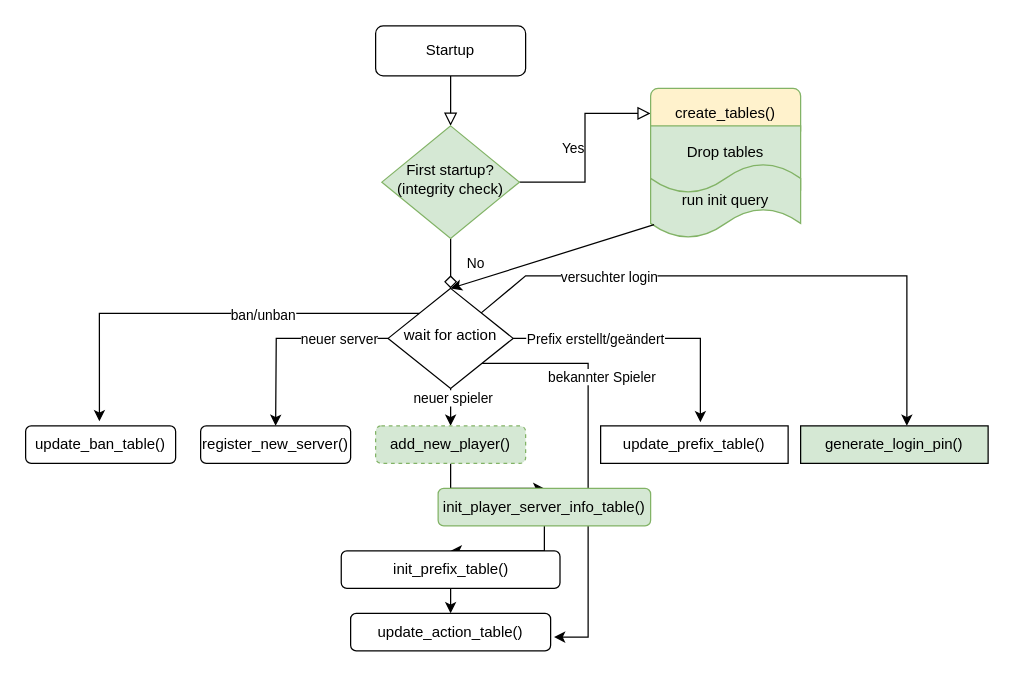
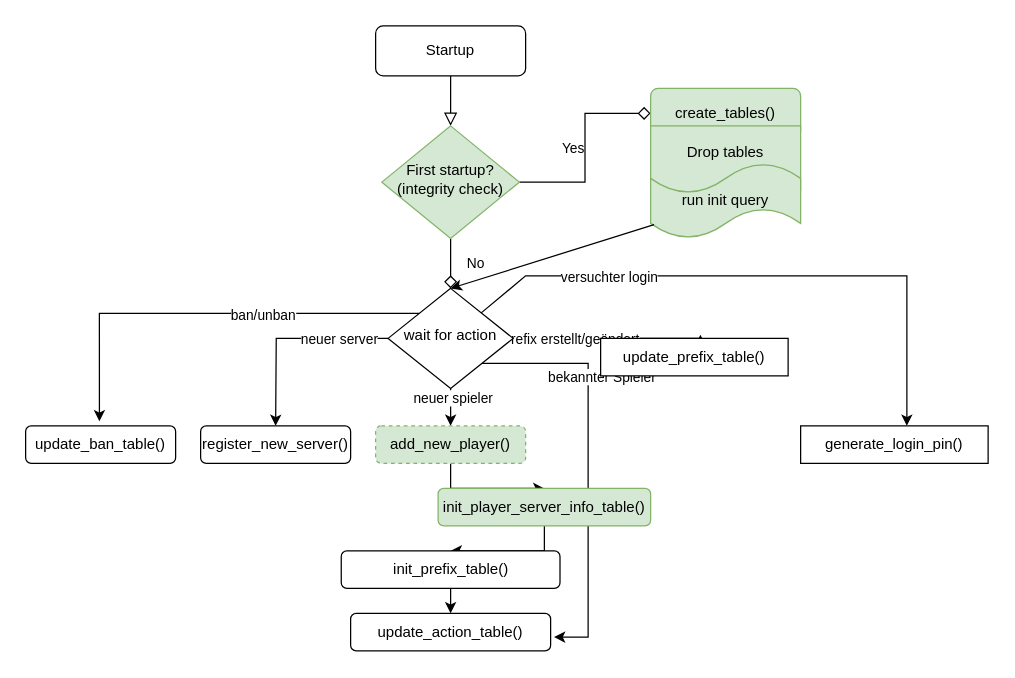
edge "First startup? (integrity check)" -> "create_tables()": arrowhead block -> diamond
node "create_tables()": fillcolor #fff2cc -> #d5e8d4
node "update_prefix_table()": moved (694, 444) -> (694, 357)
node "generate_login_pin()": fillcolor #d5e8d4 -> #ffffff
